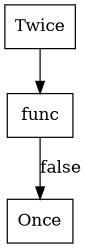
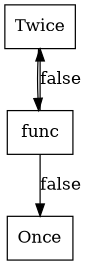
edge "func" -> "Twice": added, label "false"
